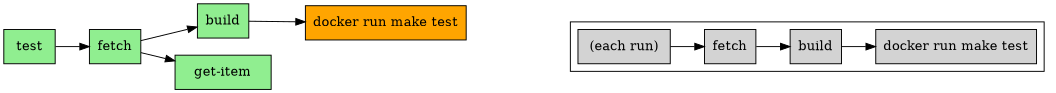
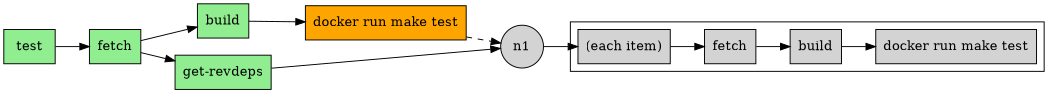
node "n1": added
node "(each run)": label "(each run)" -> "(each item)"
node "get-item": label "get-item" -> "get-revdeps"
